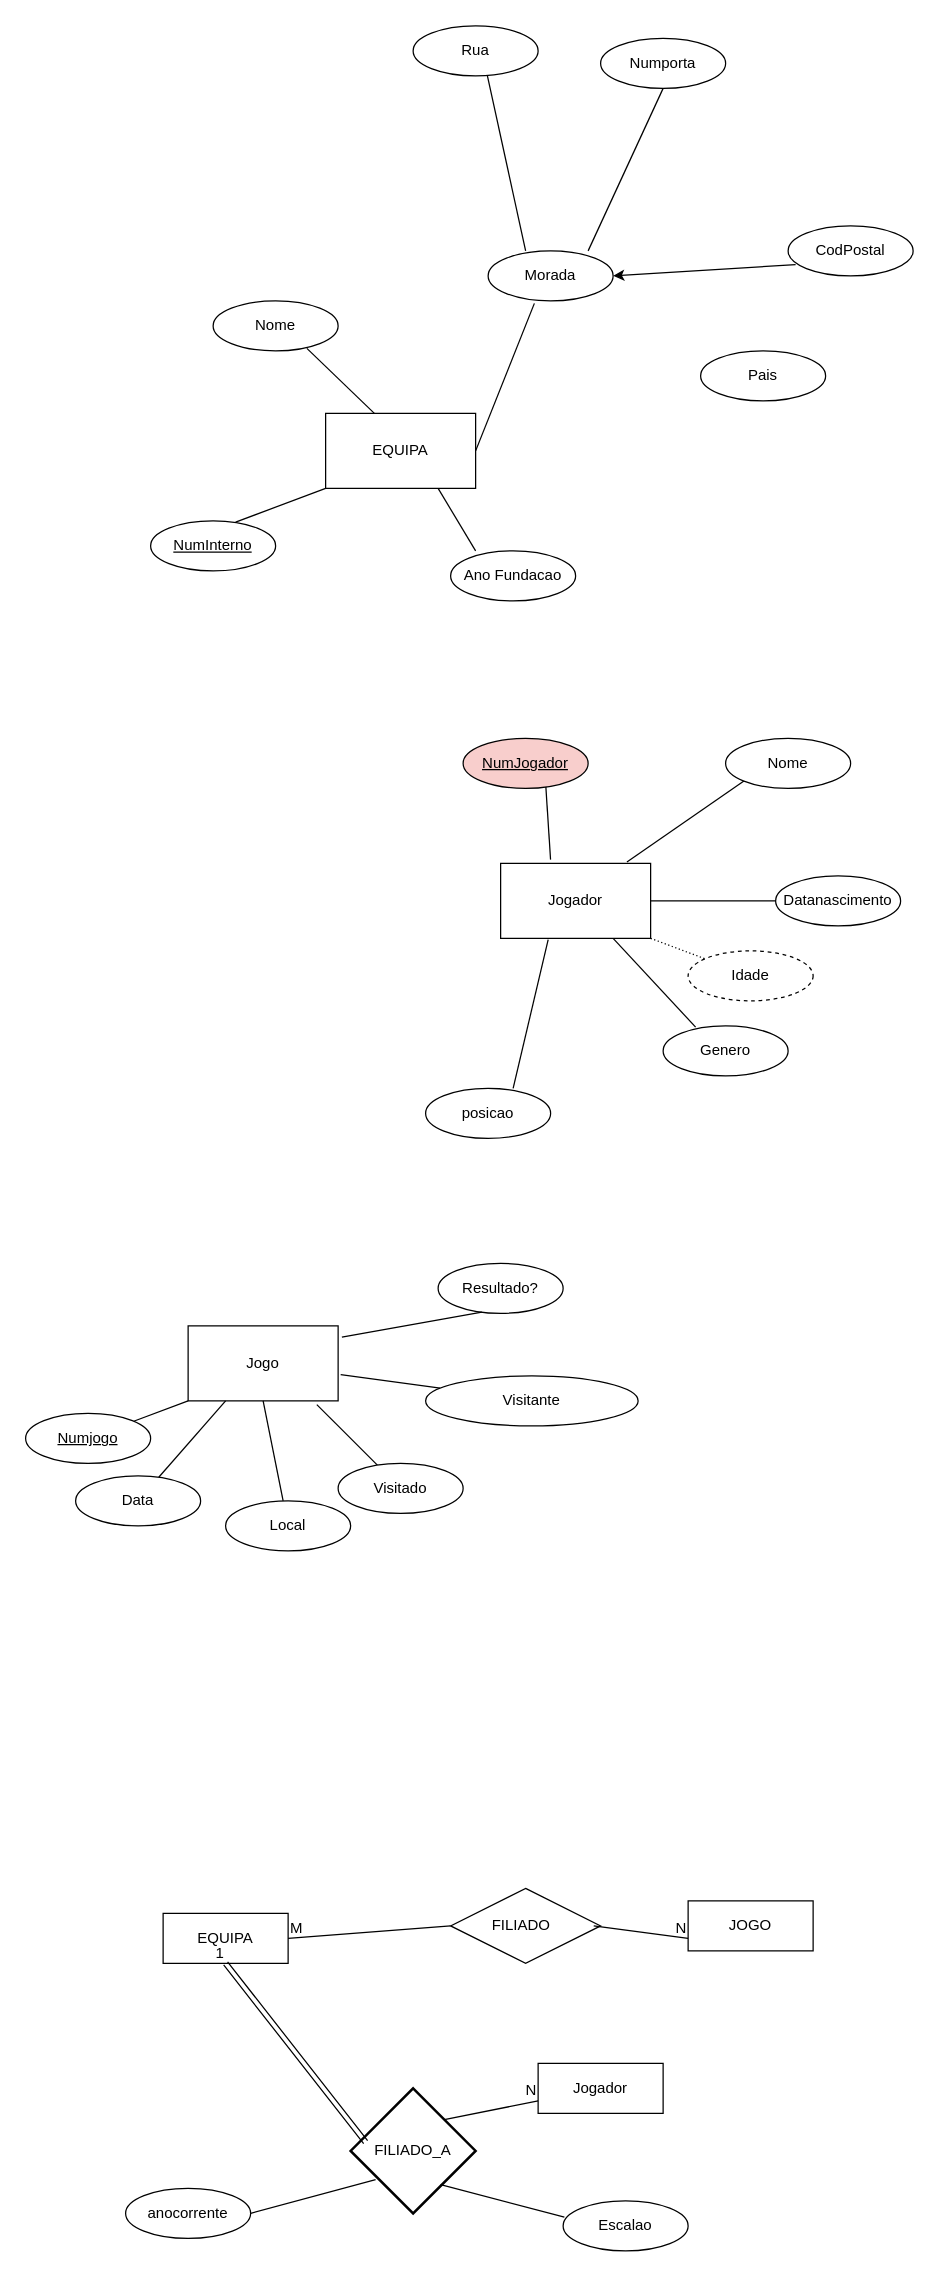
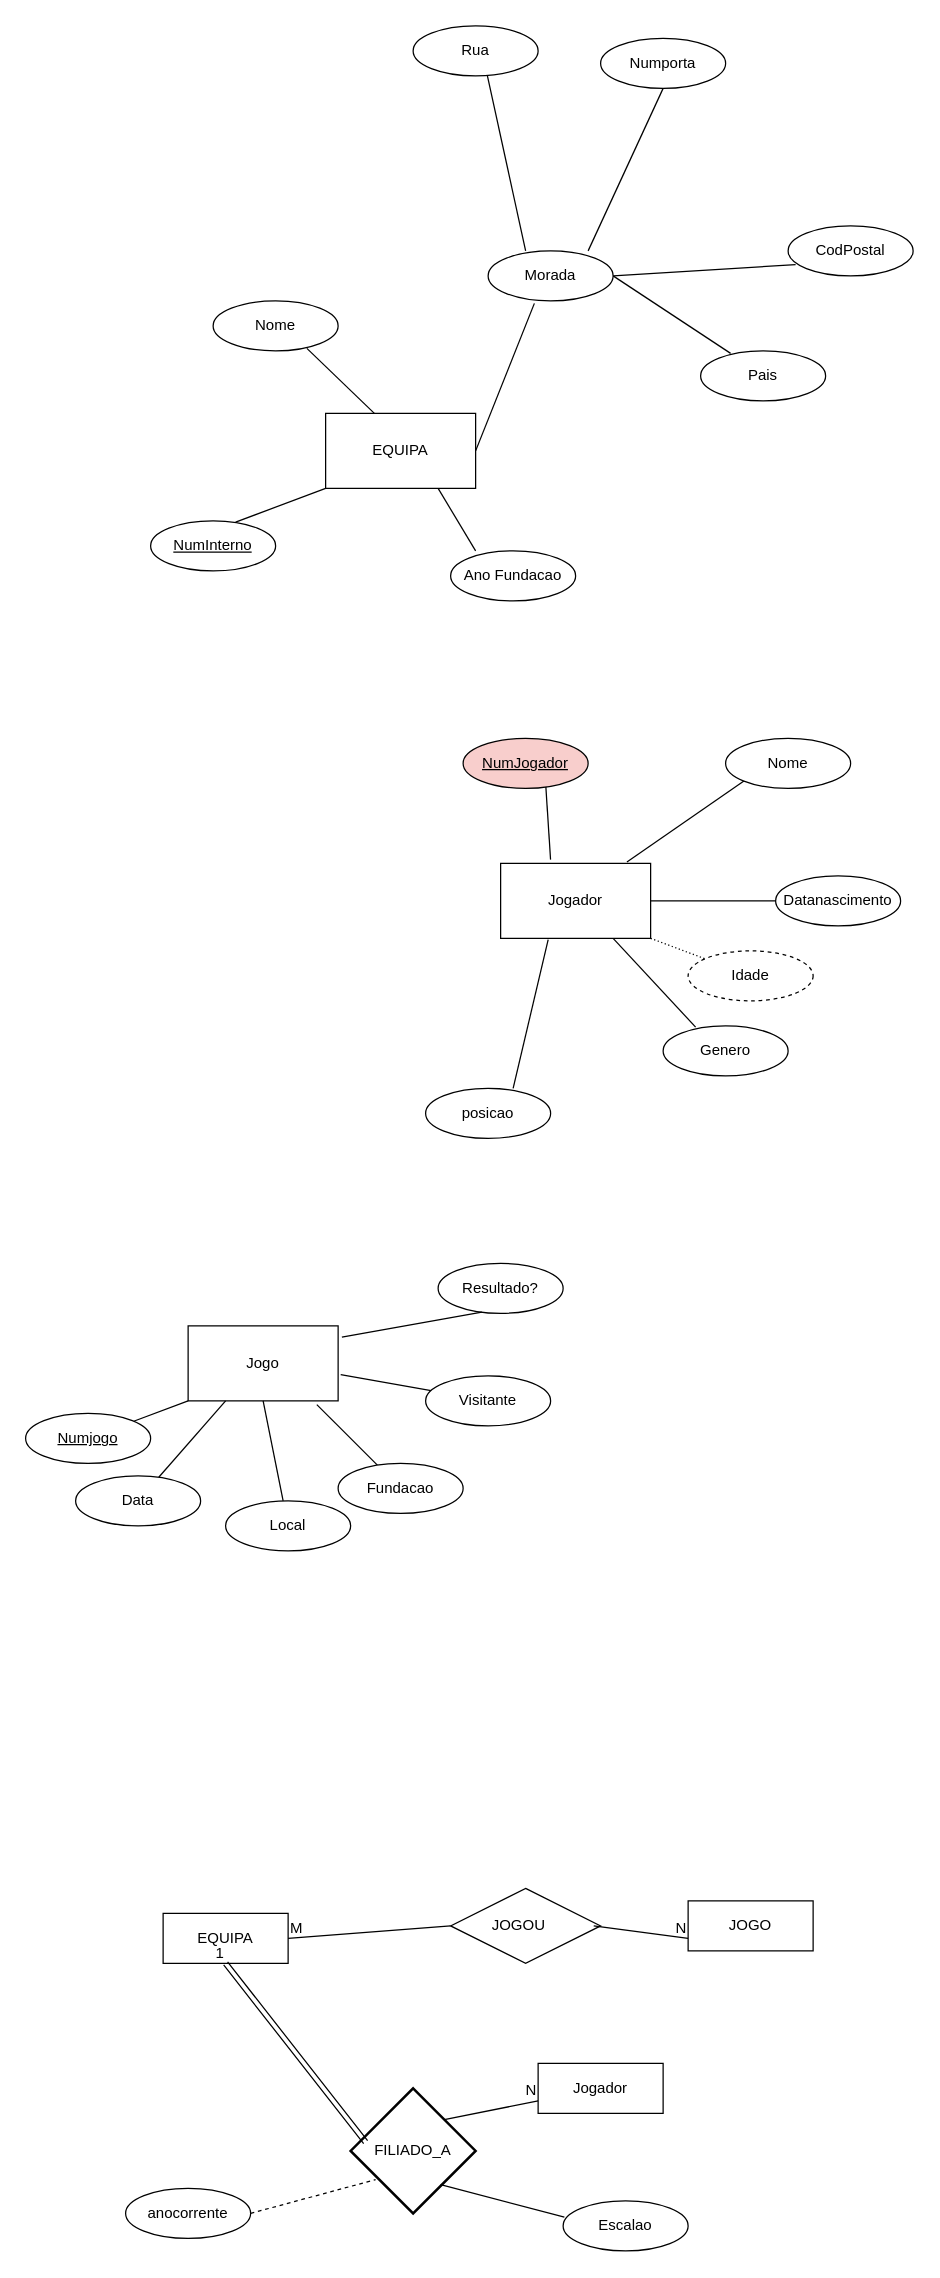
edge "CodPostal" -> "Morada": arrowhead classic -> none
edge "Morada" -- "Pais": added
node "Visitante": size 213x50 -> 125x50
node "Visitado": label "Visitado" -> "Fundacao"
node "FILIADO": label "FILIADO" -> "JOGOU"
edge "FILIADO_A" -- "anocorrente": style solid -> dashed
